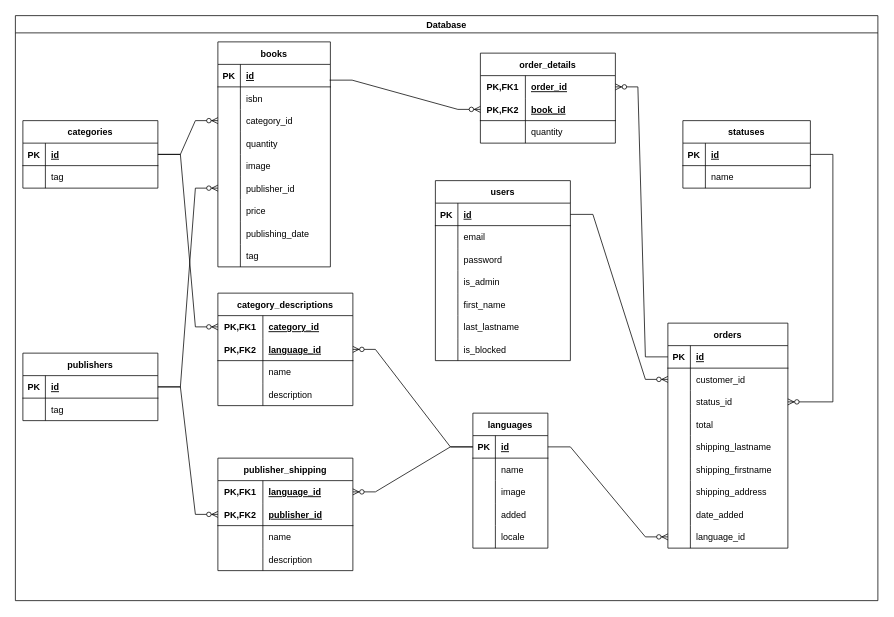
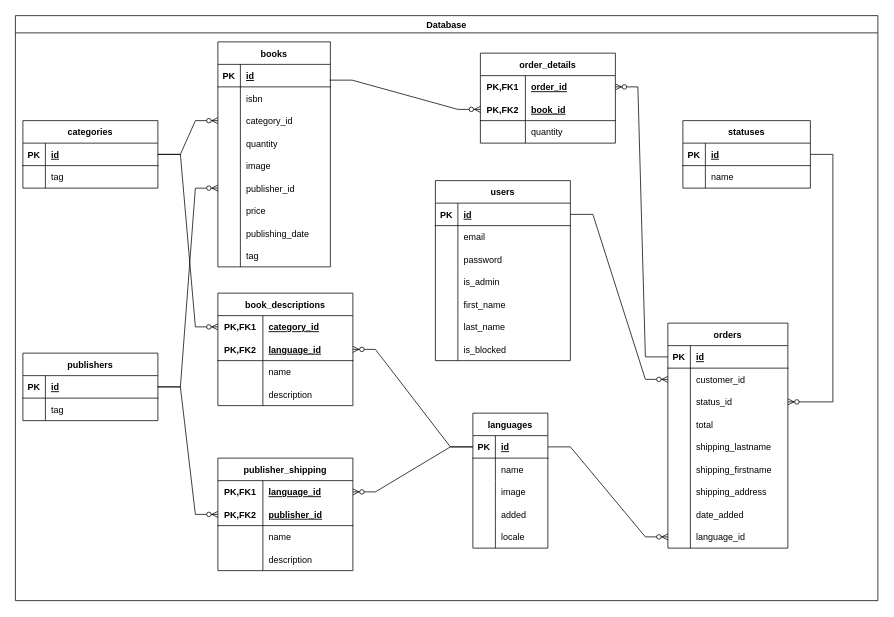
node "category_descriptions": label "category_descriptions" -> "book_descriptions"
node "last_lastname": label "last_lastname" -> "last_name"
